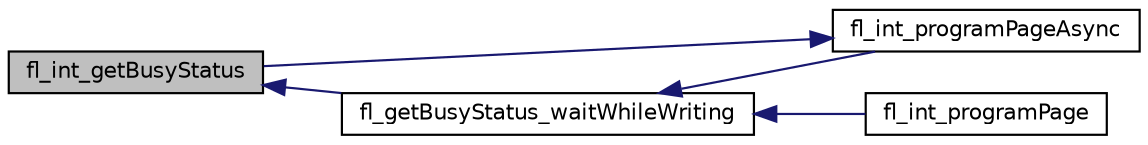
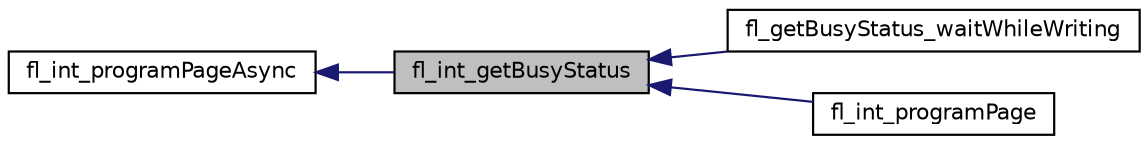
edge "fl_int_programPageAsync" -> "fl_getBusyStatus_waitWhileWriting": removed
edge "fl_int_programPage" -> "fl_getBusyStatus_waitWhileWriting": now "fl_int_programPage" -> "fl_int_getBusyStatus"
